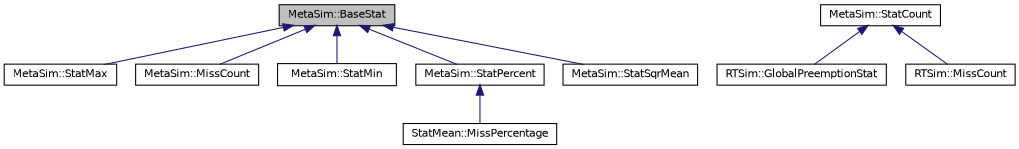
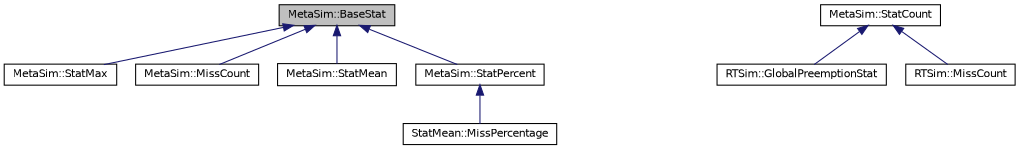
node "MetaSim::StatMin": label "MetaSim::StatMin" -> "MetaSim::StatMean"
node "MetaSim::StatSqrMean": removed
